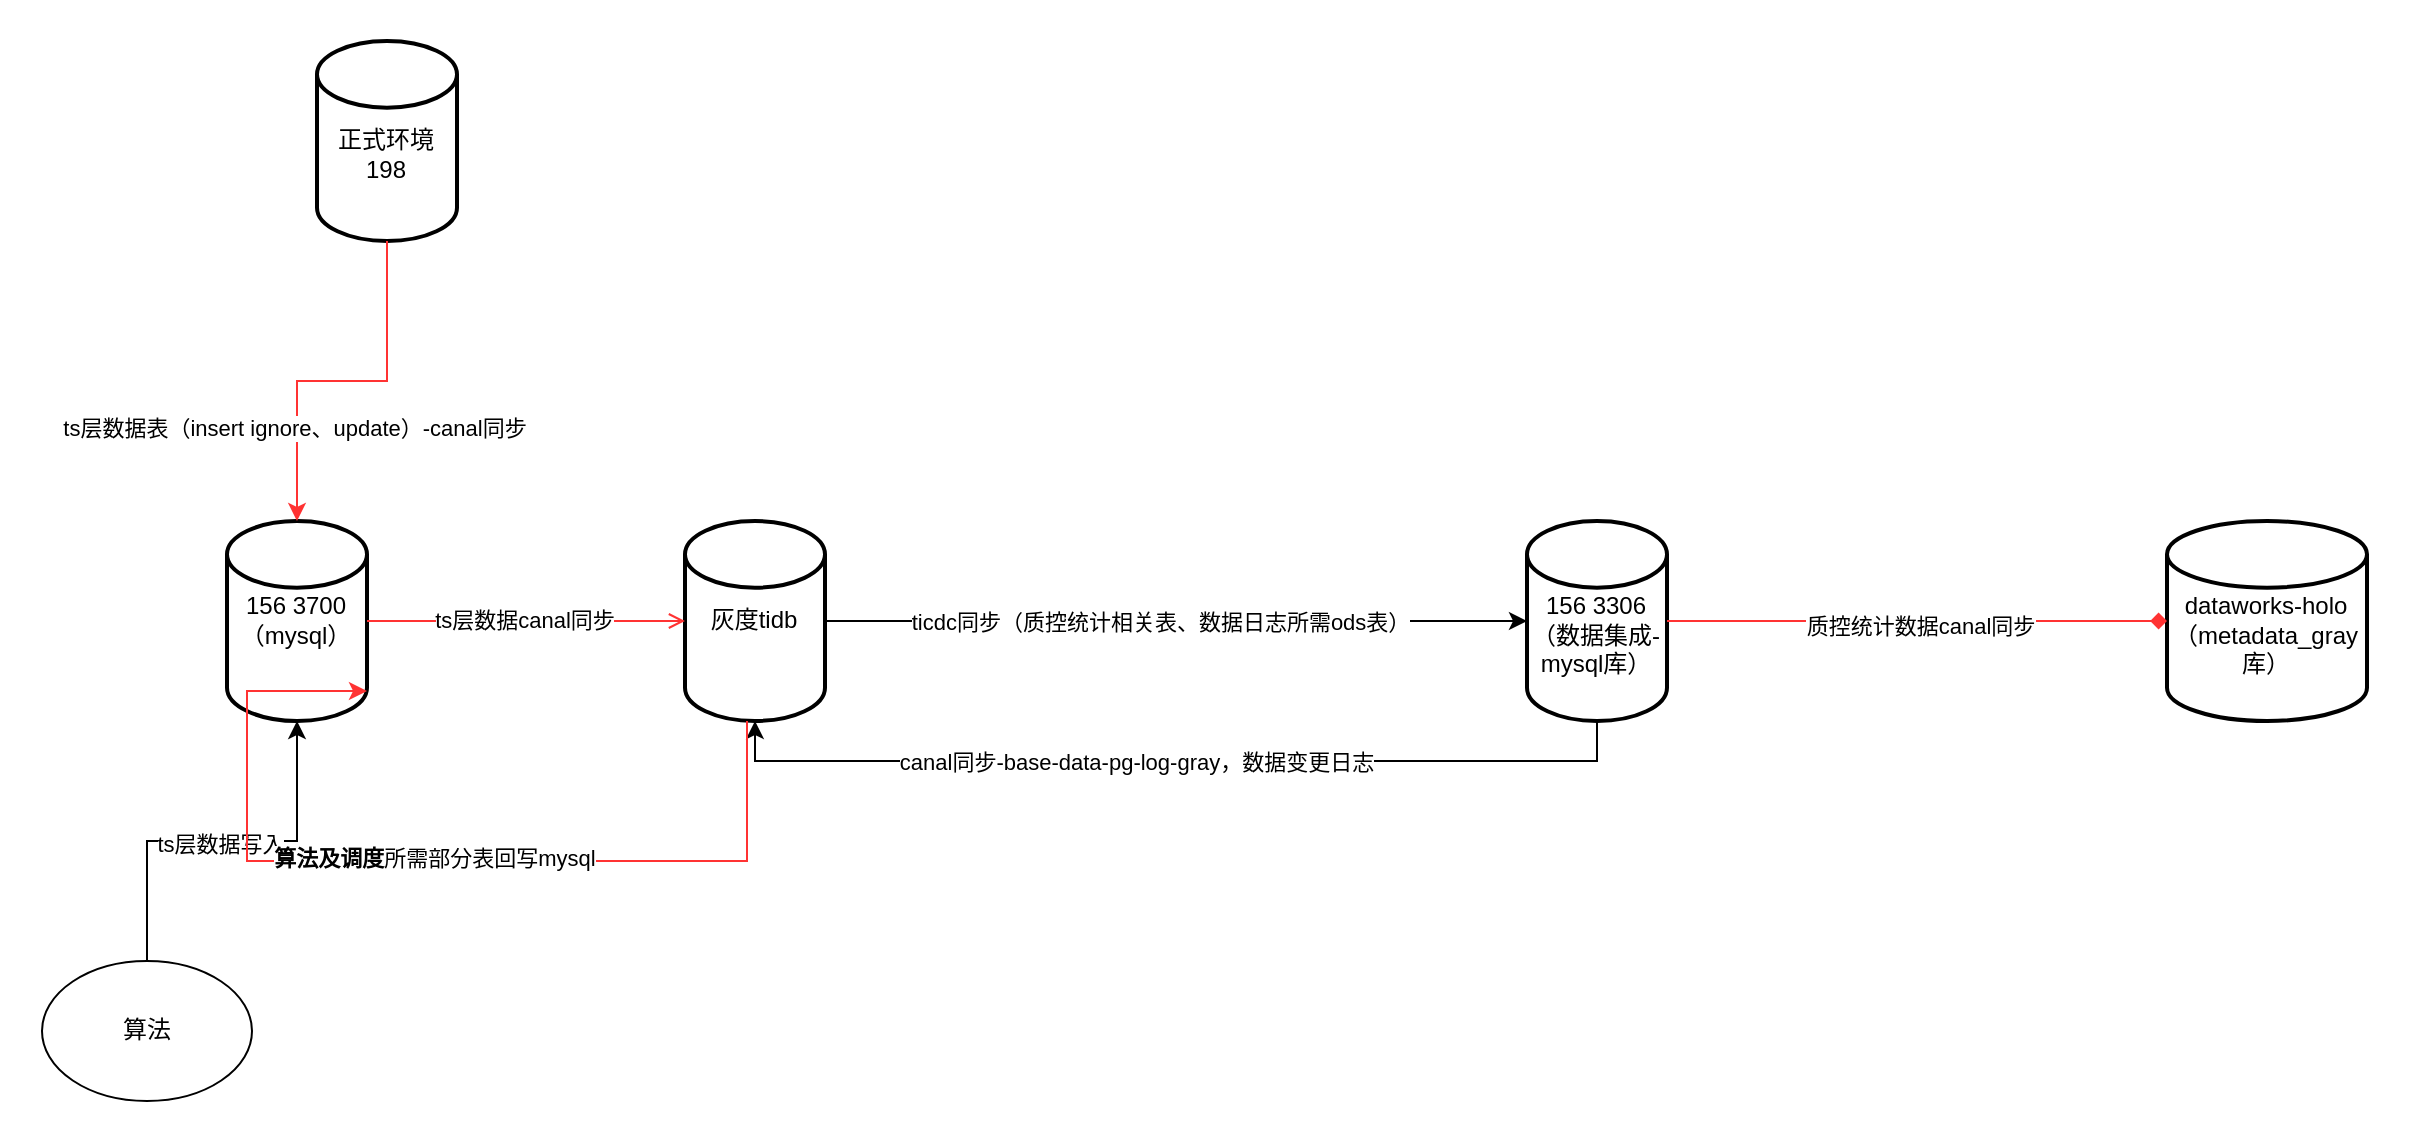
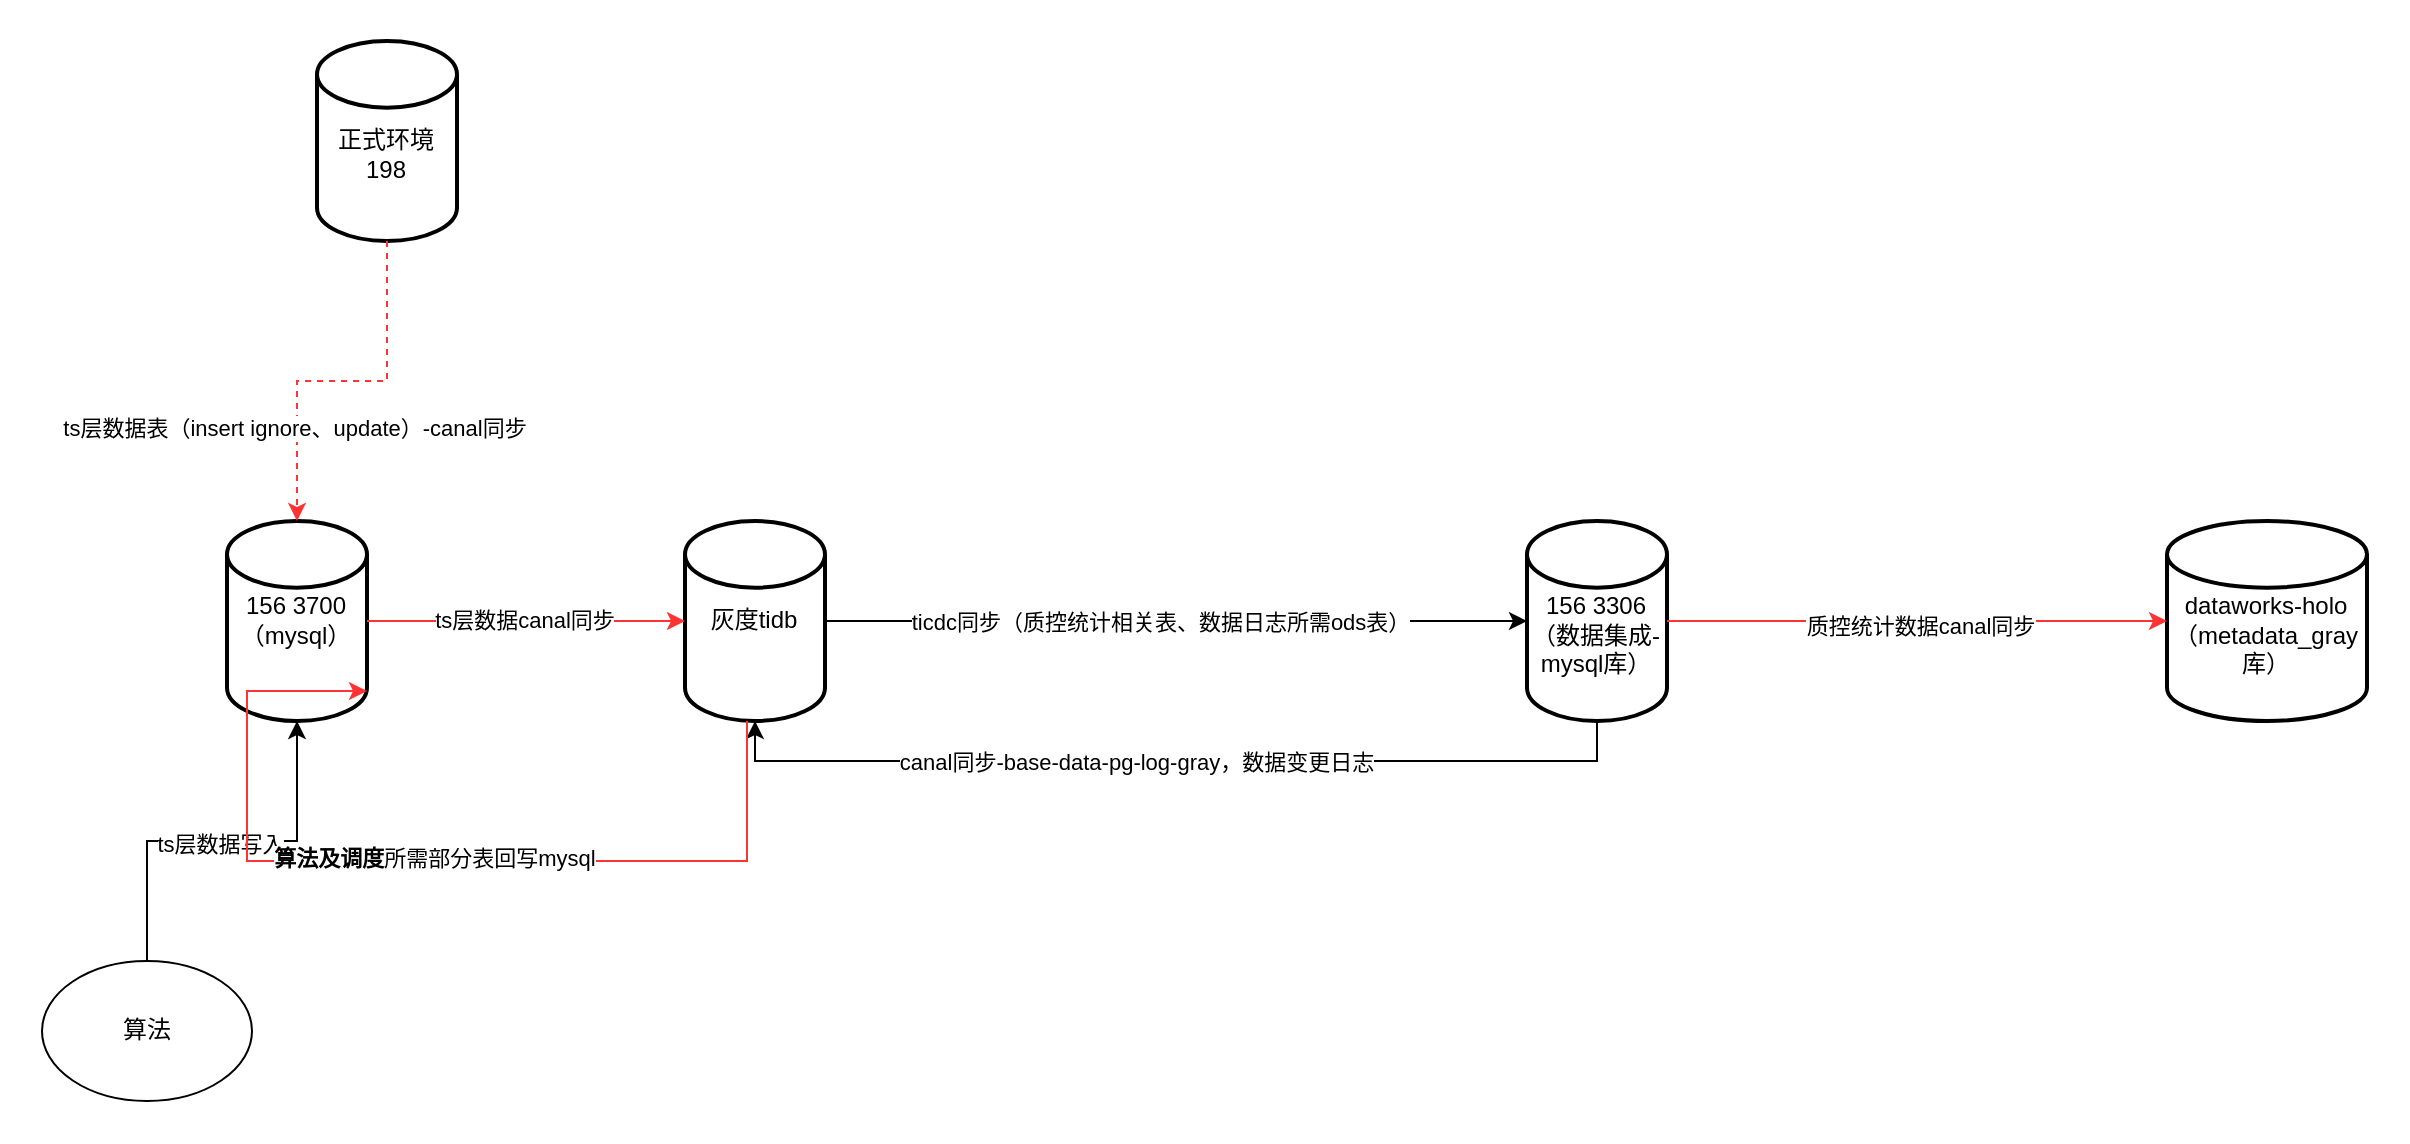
edge "正式环境198" -> "156 3700（mysql）": style solid -> dashed
edge "156 3700（mysql）" -> "灰度tidb": arrowhead open -> classic
edge "156 3306 （数据集成-mysql库）" -> "dataworks-holo（metadata_gray库）": arrowhead diamond -> classic
